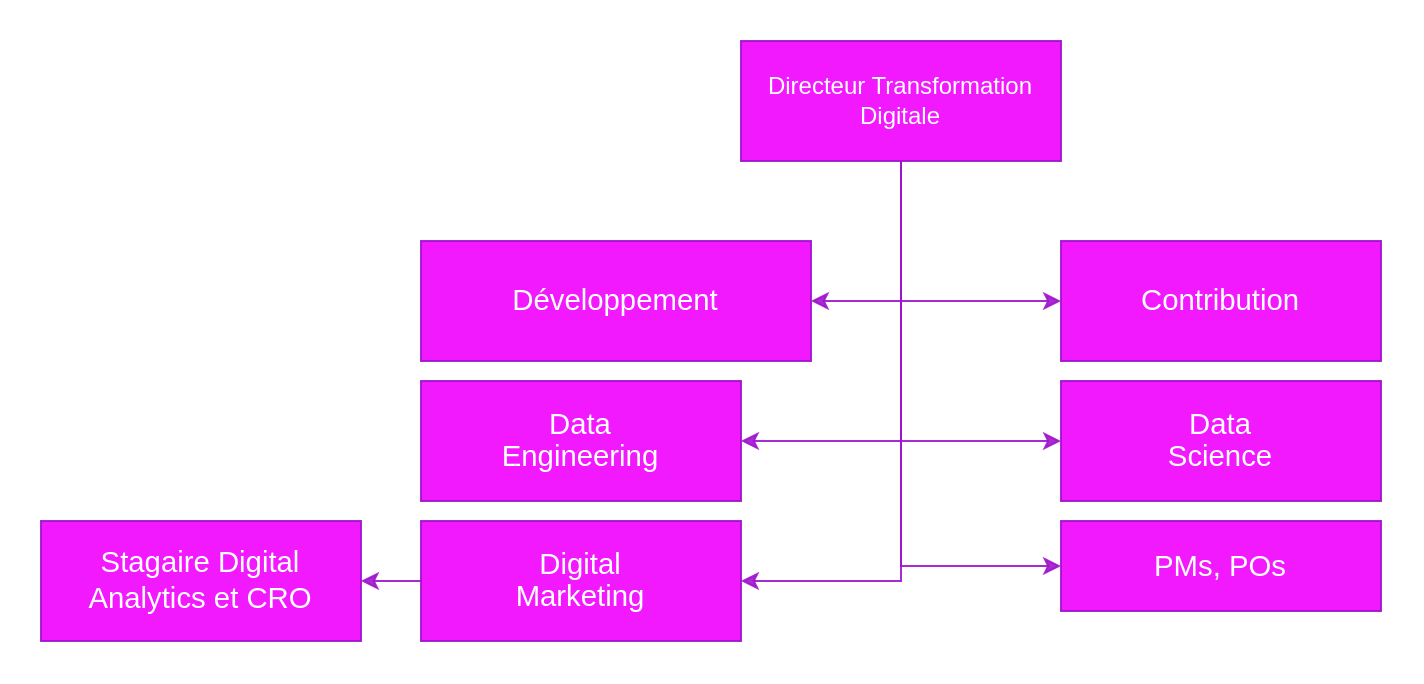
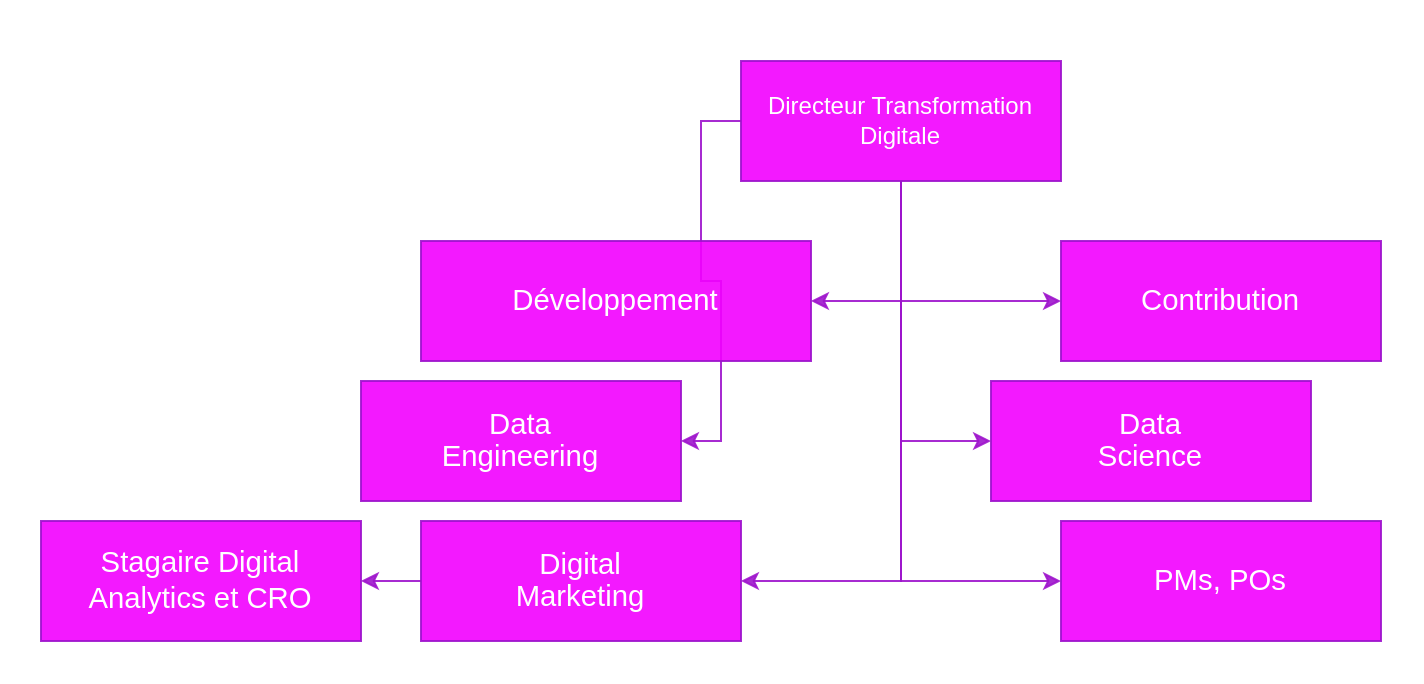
node "Directeur Transformation Digitale": moved (901, 101) -> (901, 121)
node "Data Engineering": moved (581, 441) -> (521, 441)
node "Data Science": moved (1221, 441) -> (1151, 441)
node "PMs, POs": size 320x90 -> 320x120
